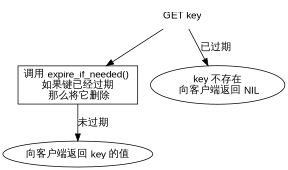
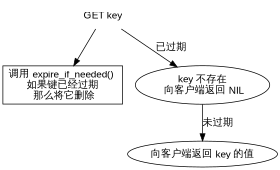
edge "调用 expire_if_needed() 如果键已经过期 那么将它删除" -> "向客户端返回 key 的值": now "key 不存在 向客户端返回 NIL" -> "向客户端返回 key 的值"
